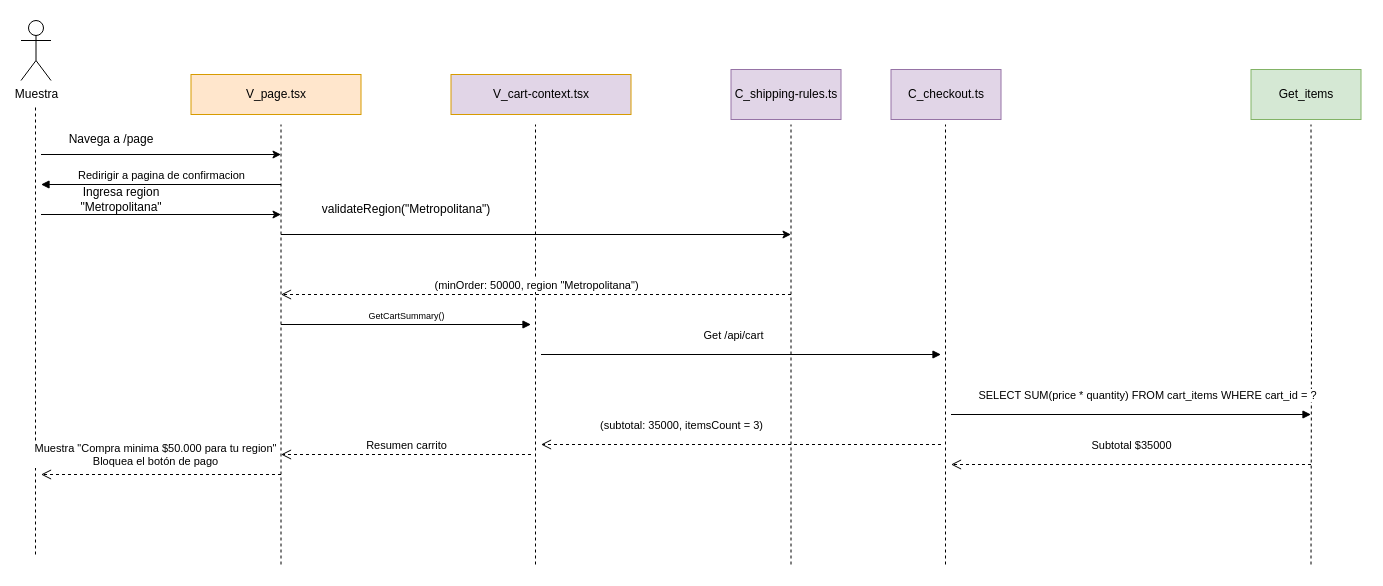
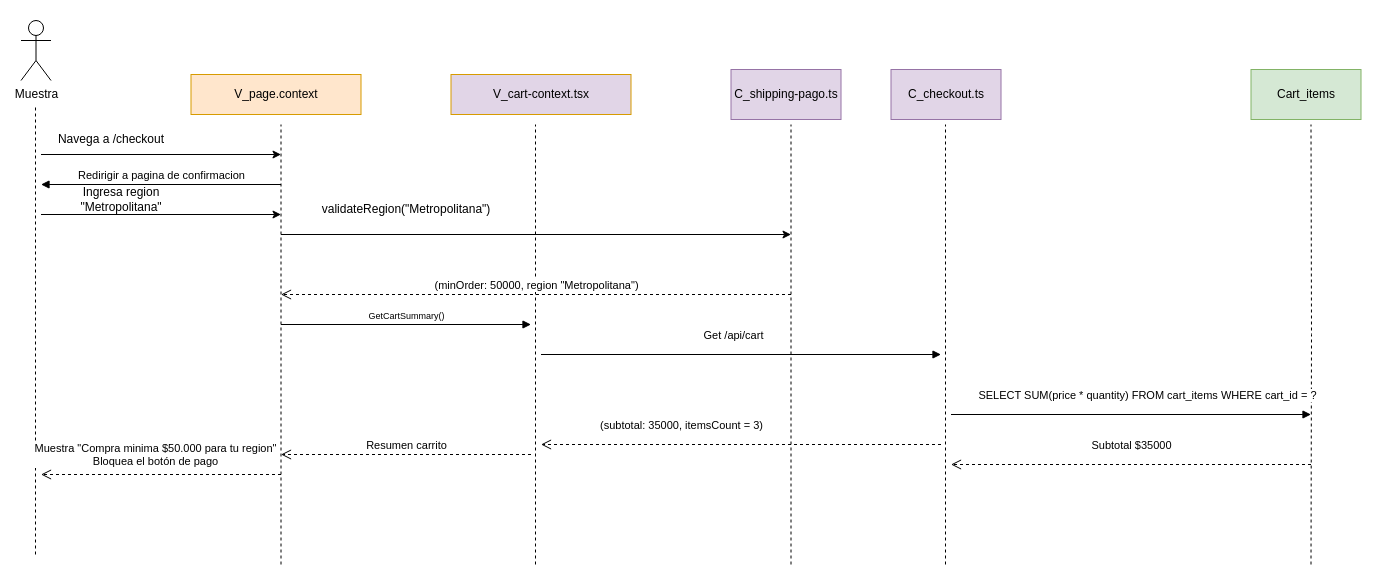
node "V_page.tsx": label "V_page.tsx" -> "V_page.context"
node "C_shipping-rules.ts": label "C_shipping-rules.ts" -> "C_shipping-pago.ts"
node "Get_items": label "Get_items" -> "Cart_items"
node "Navega a /page": label "Navega a /page" -> "Navega a /checkout"
